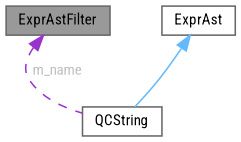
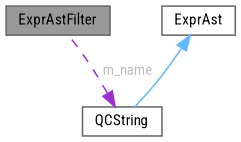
edge "QCString" -> "ExprAstFilter": reversed
